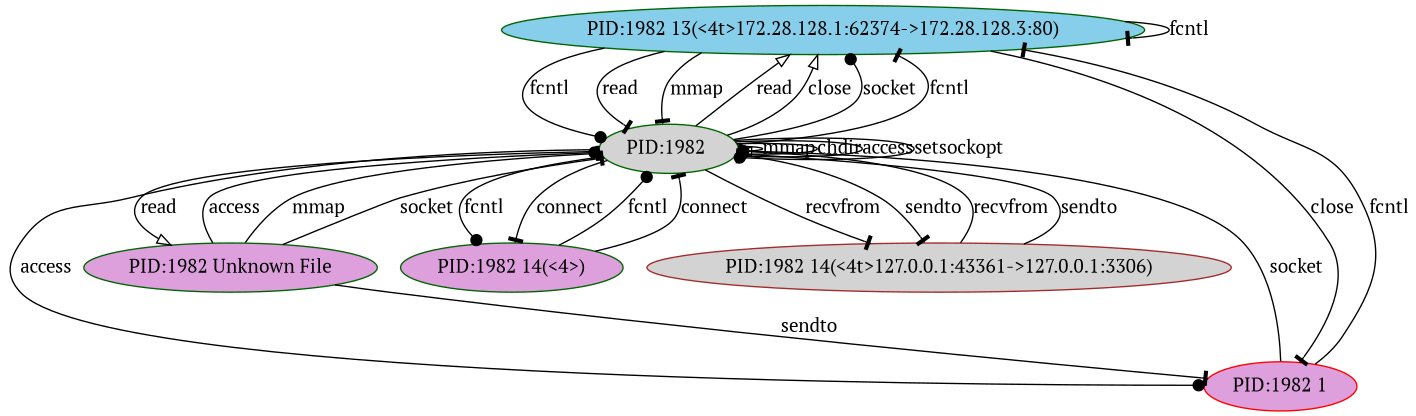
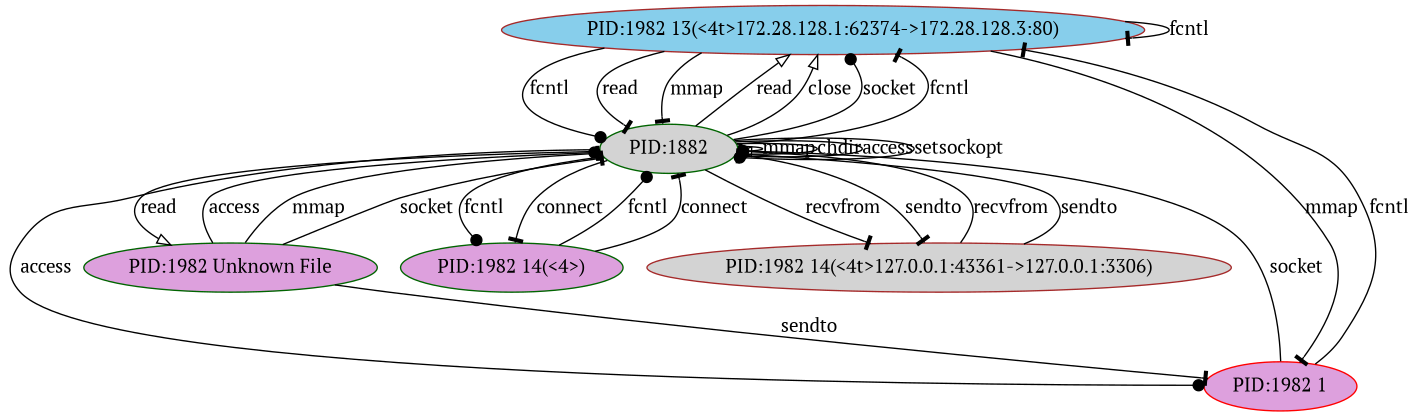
node "PID:1982 13(<4t>172.28.128.1:62374->172.28.128.3:80)": color darkgreen -> brown
node "PID:1982": label "PID:1982" -> "PID:1882"
edge "PID:1982 13(<4t>172.28.128.1:62374->172.28.128.3:80)" -> "PID:1982 1": label "close" -> "mmap"
